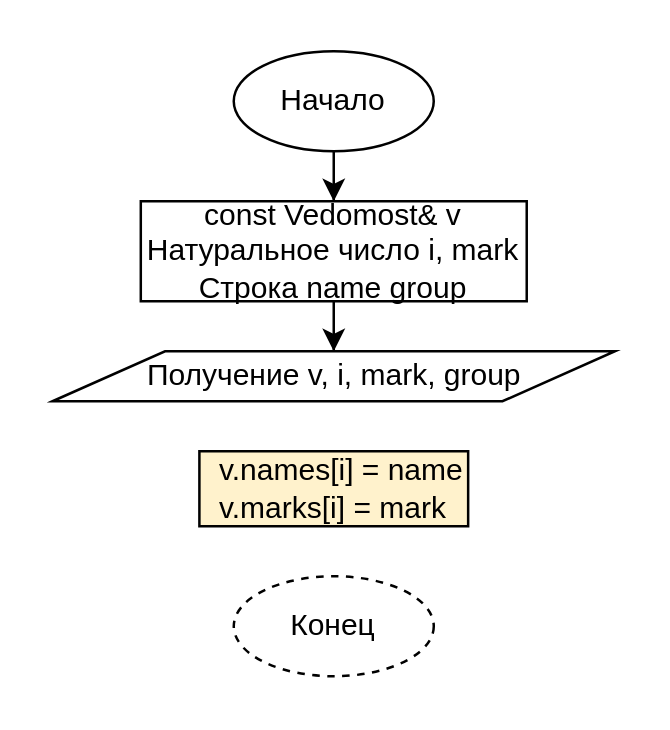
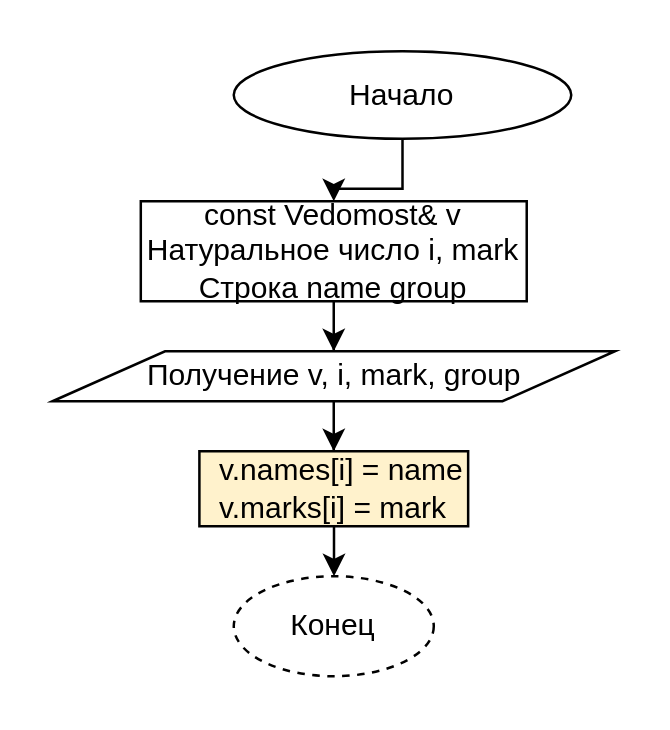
node "Начало": size 200x100 -> 338x88
edge "Получение v, i, mark, group" -> "v.names[i] = name v.marks[i] = mark": added
edge "v.names[i] = name v.marks[i] = mark" -> "Конец": added
